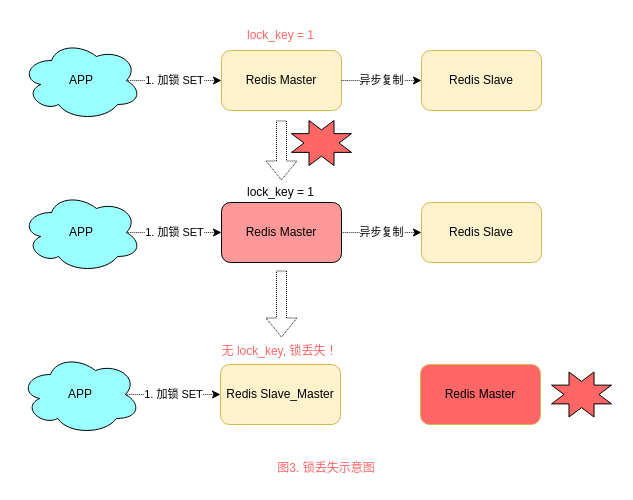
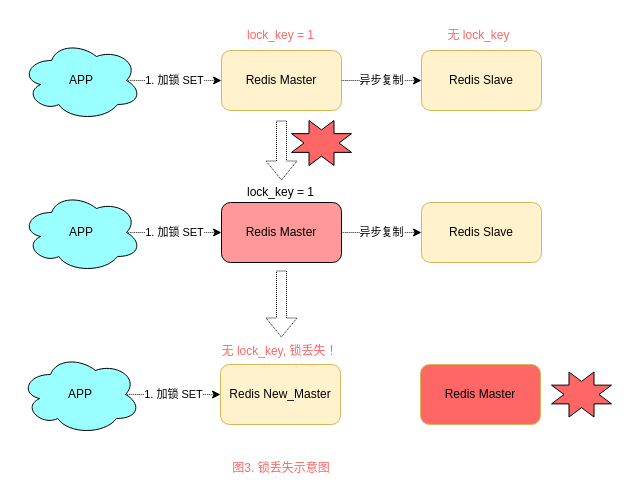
node "无 lock_key": added
node "Redis Slave_Master": label "Redis Slave_Master" -> "Redis New_Master"
node "图3. 锁丢失示意图": moved (327, 469) -> (282, 469)
